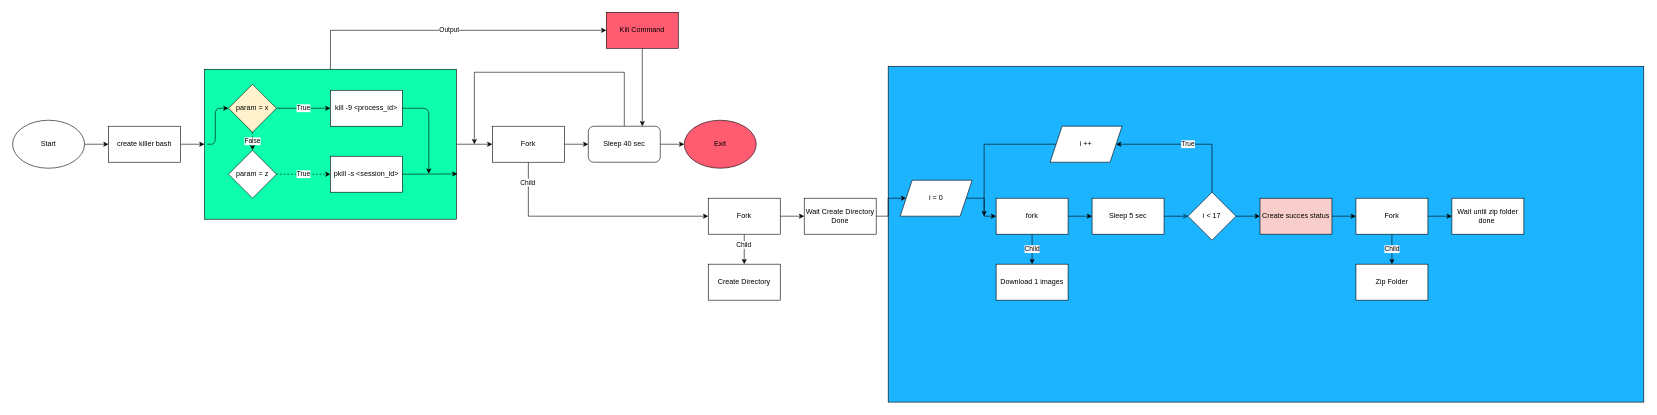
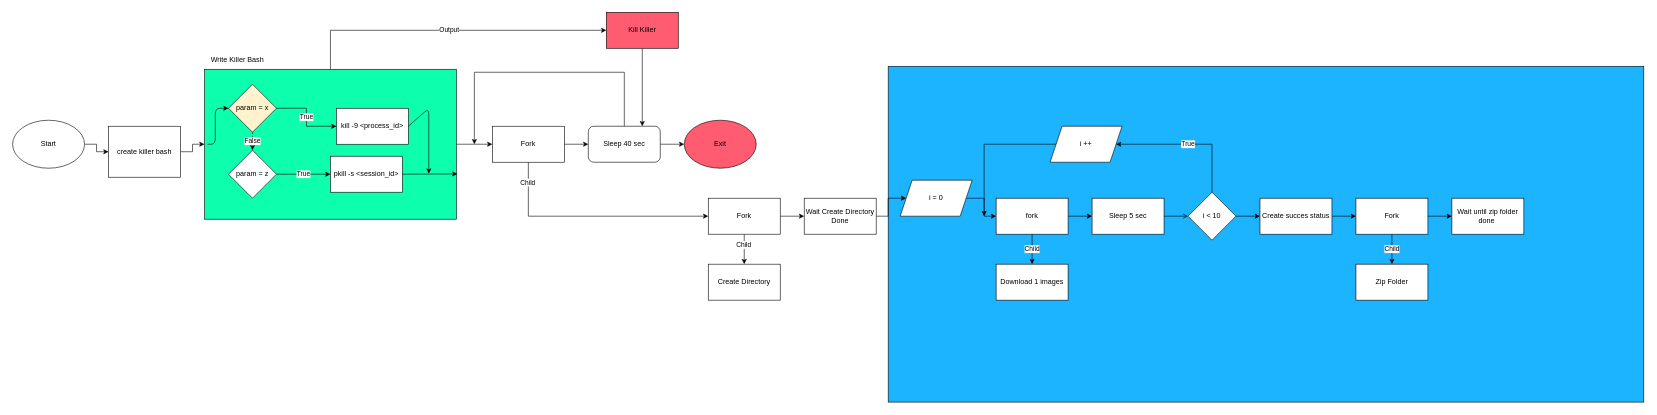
node "Kill Command": label "Kill Command" -> "Kill Killer"
node "Write Killer Bash": added
node "kill -9 <process_id>": moved (366, 108) -> (372, 126)
node "create killer bash": size 72x36 -> 72x51
edge "param = z" -> "pkill -s <session_id>": style dashed -> solid
node "i < 17": label "i < 17" -> "i < 10"
node "Create succes status": fillcolor #f8cecc -> #ffffff
